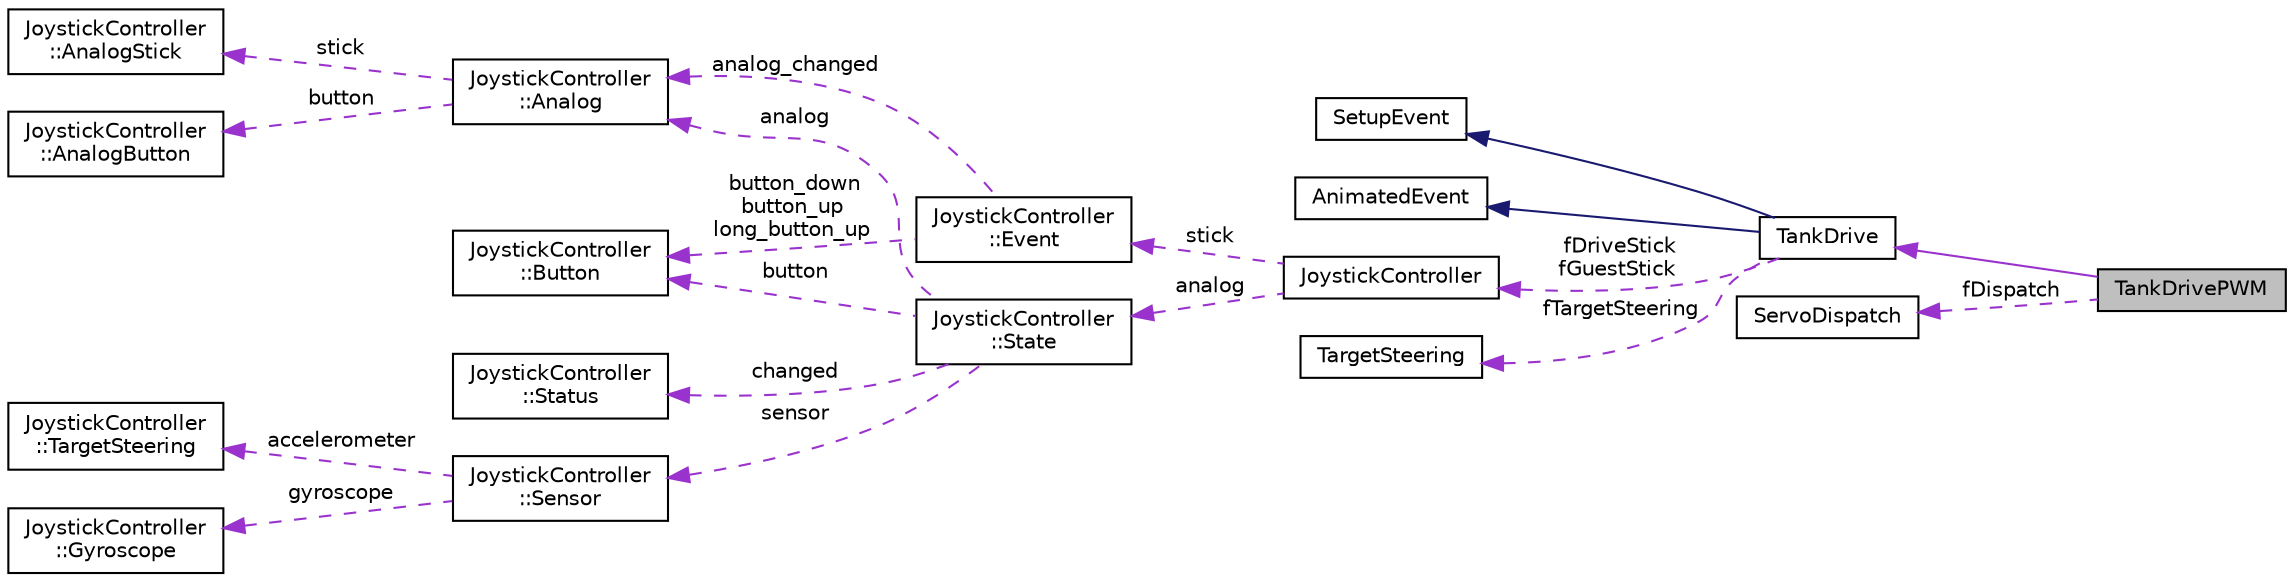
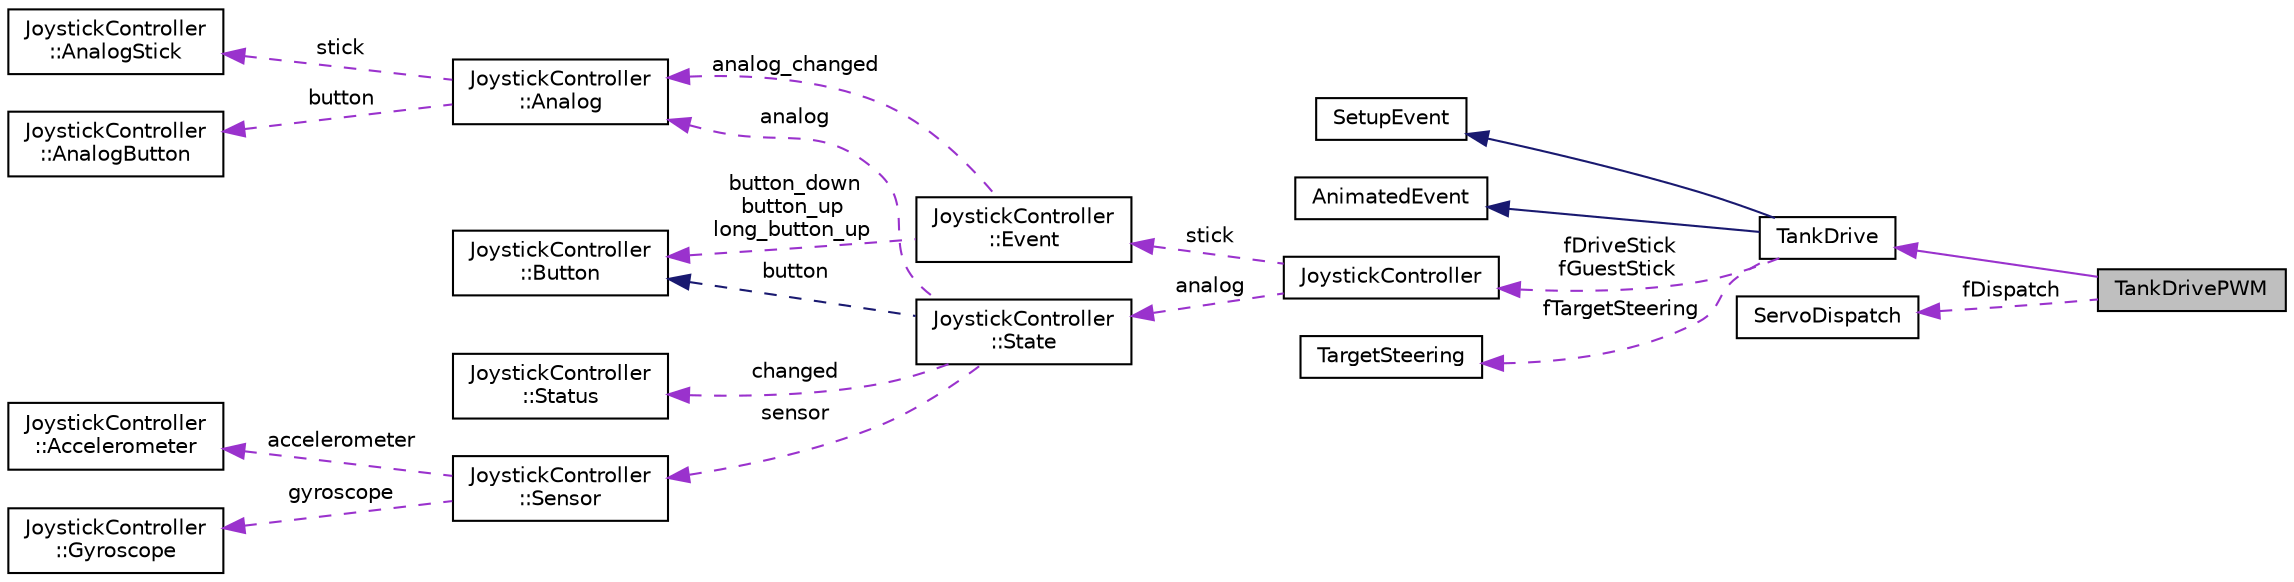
edge "JoystickController ::State" -> "JoystickController ::Button": color darkorchid3 -> midnightblue
node "JoystickController ::TargetSteering": label "JoystickController ::TargetSteering" -> "JoystickController ::Accelerometer"
